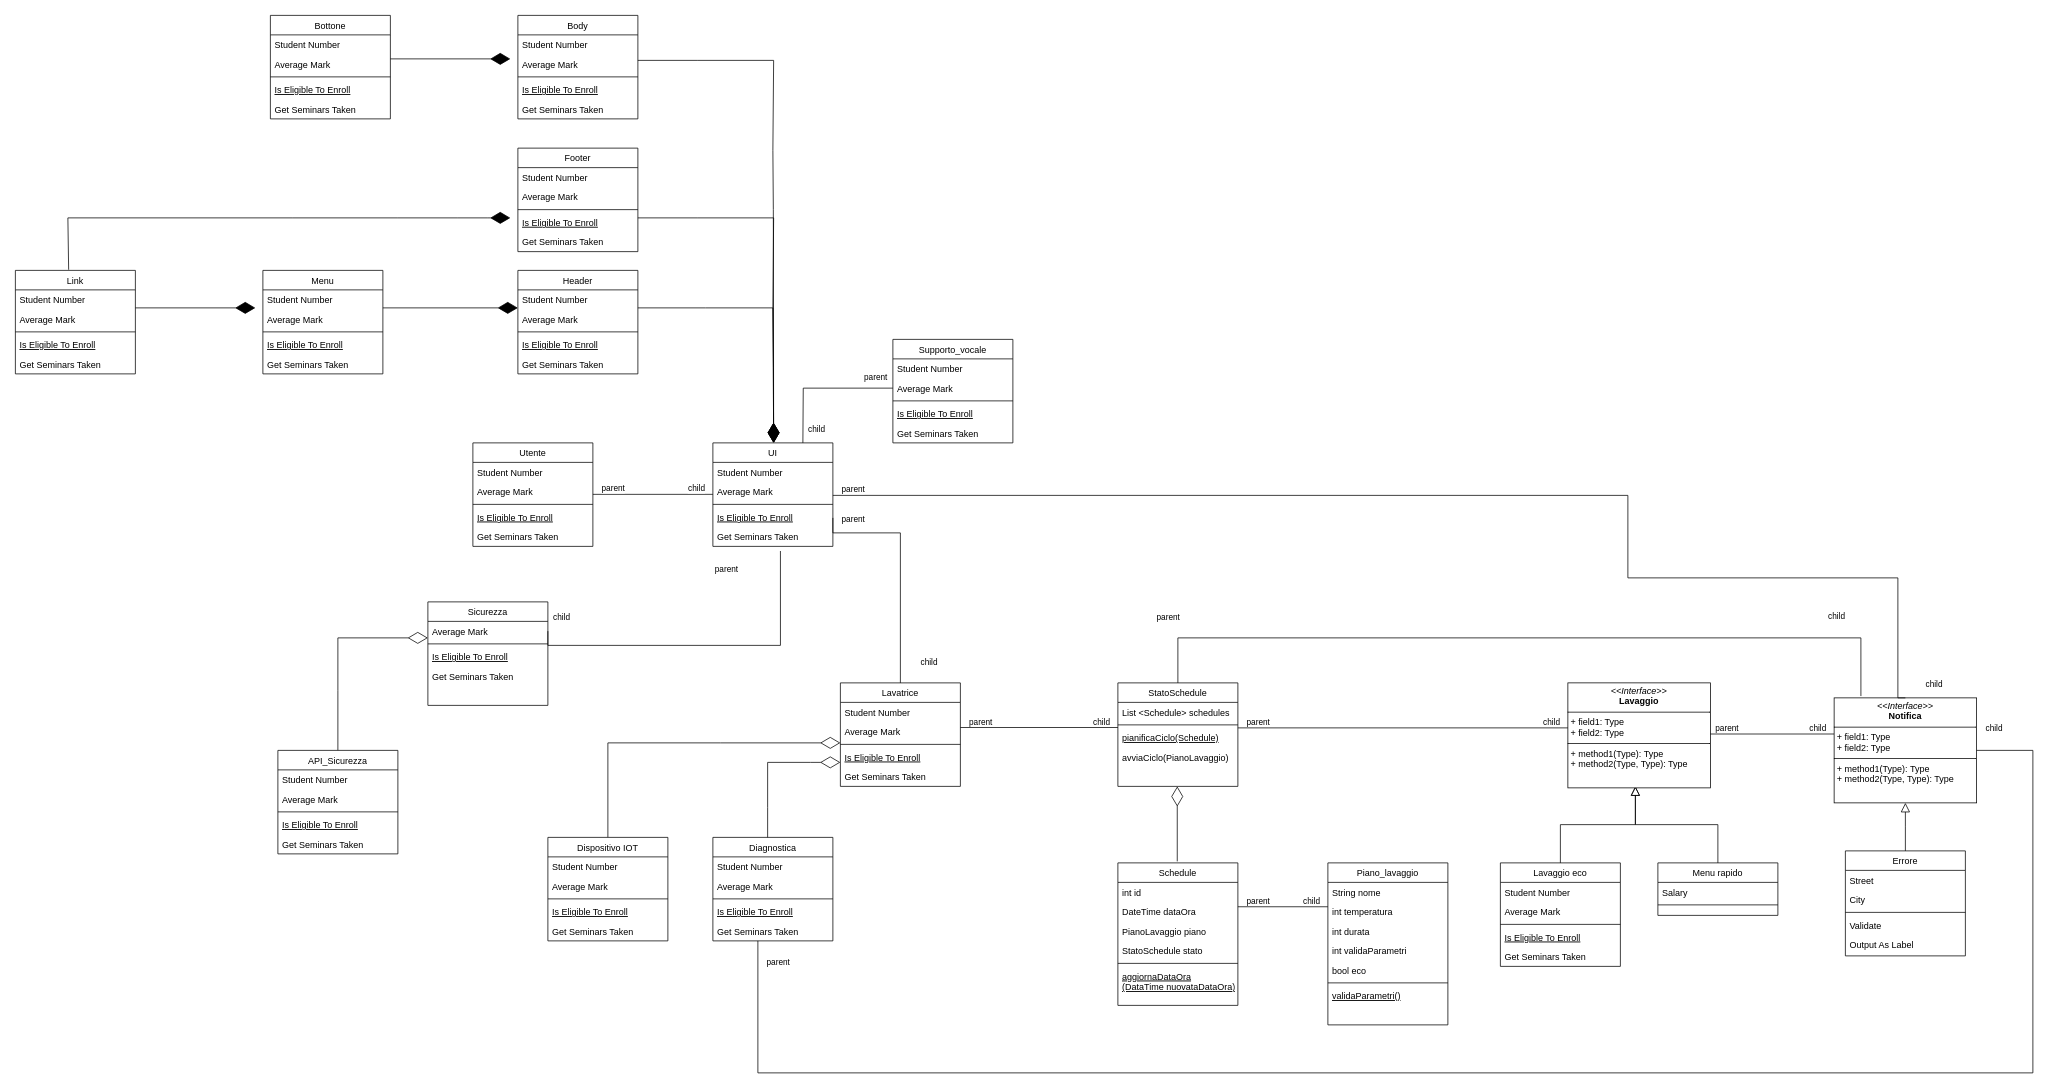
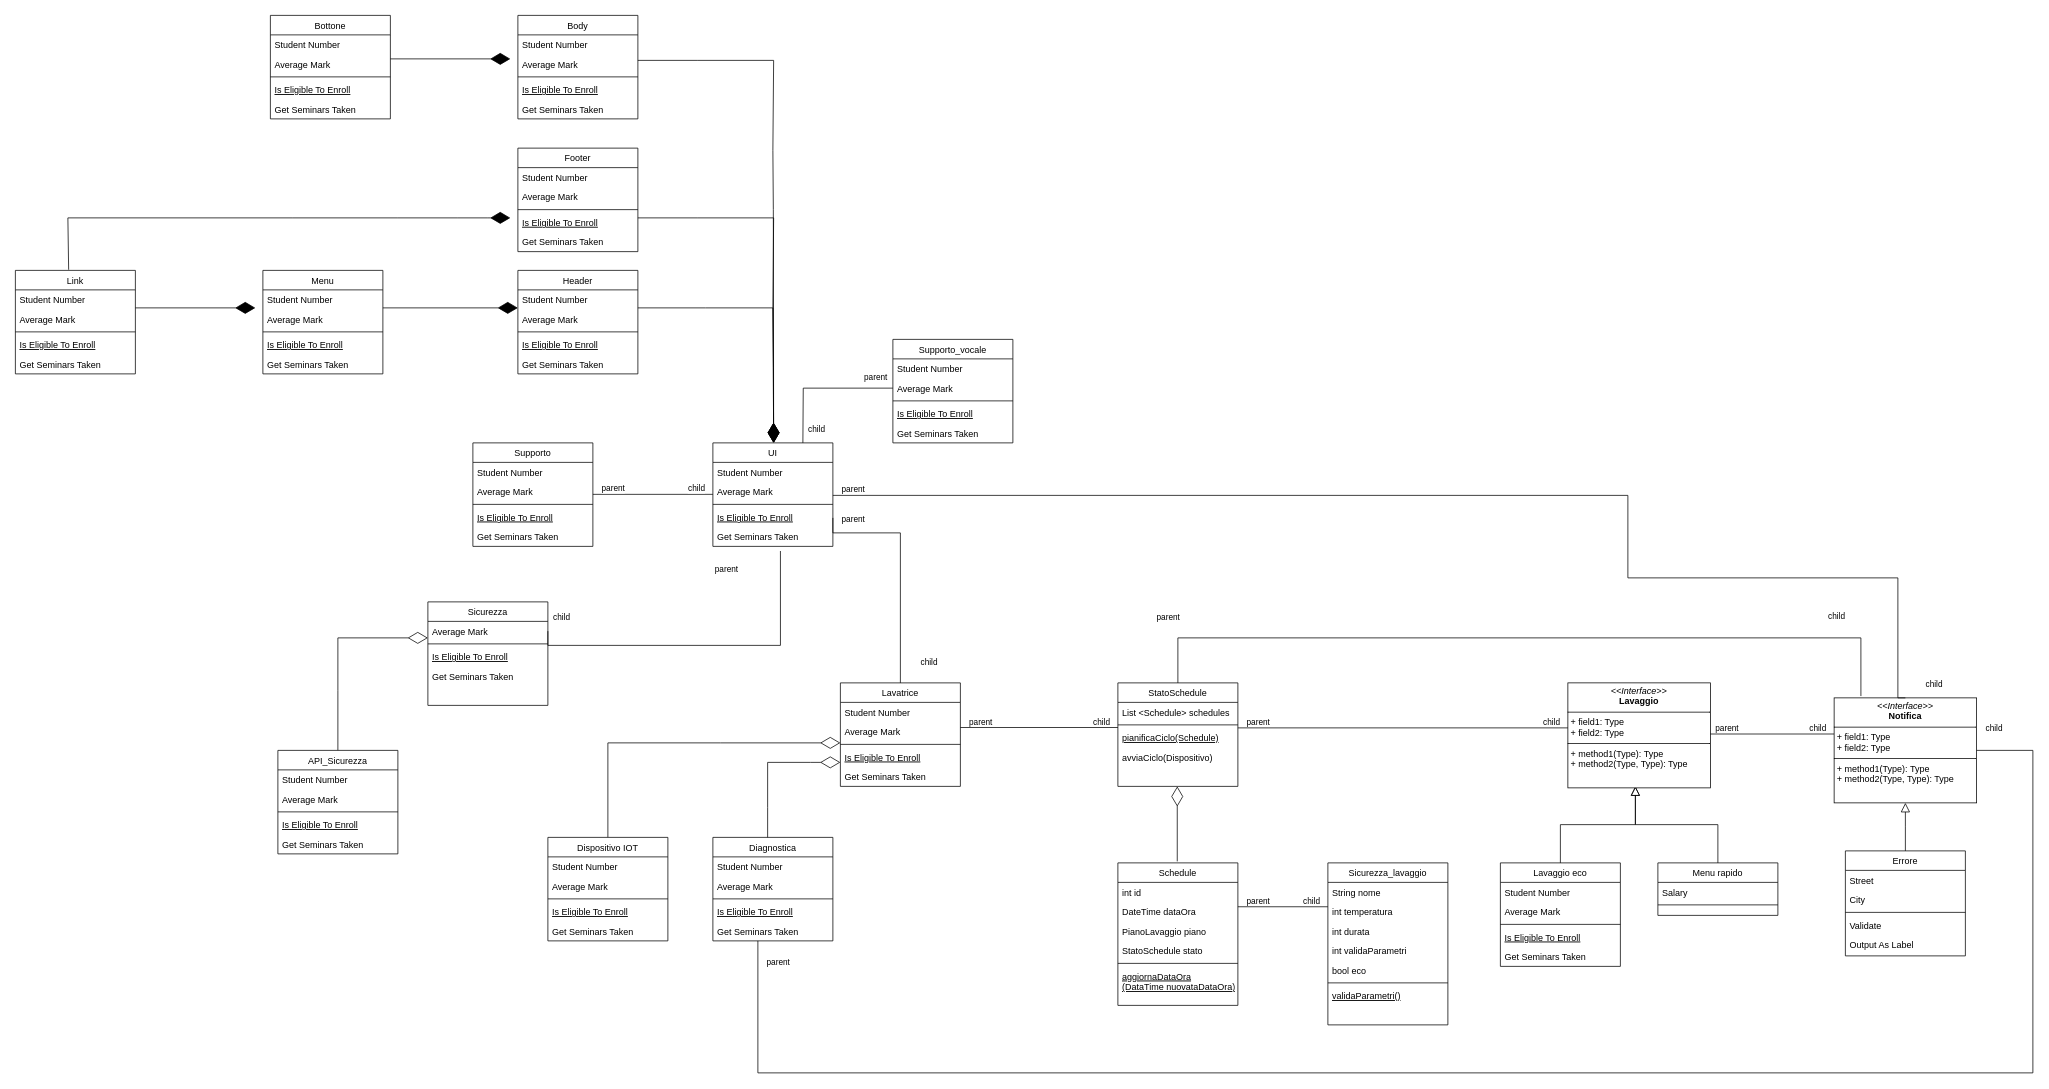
node "Utente": label "Utente" -> "Supporto"
node "avviaCiclo(PianoLavaggio)": label "avviaCiclo(PianoLavaggio)" -> "avviaCiclo(Dispositivo)"
node "Piano_lavaggio": label "Piano_lavaggio" -> "Sicurezza_lavaggio"
